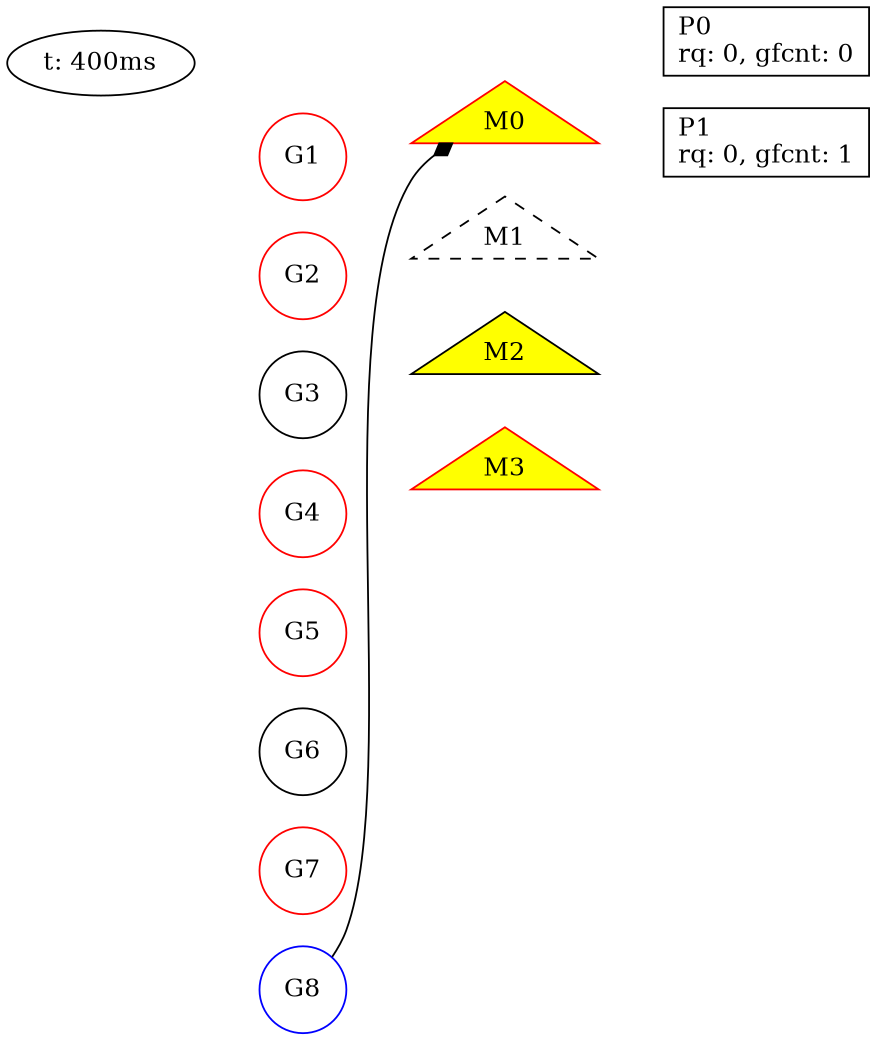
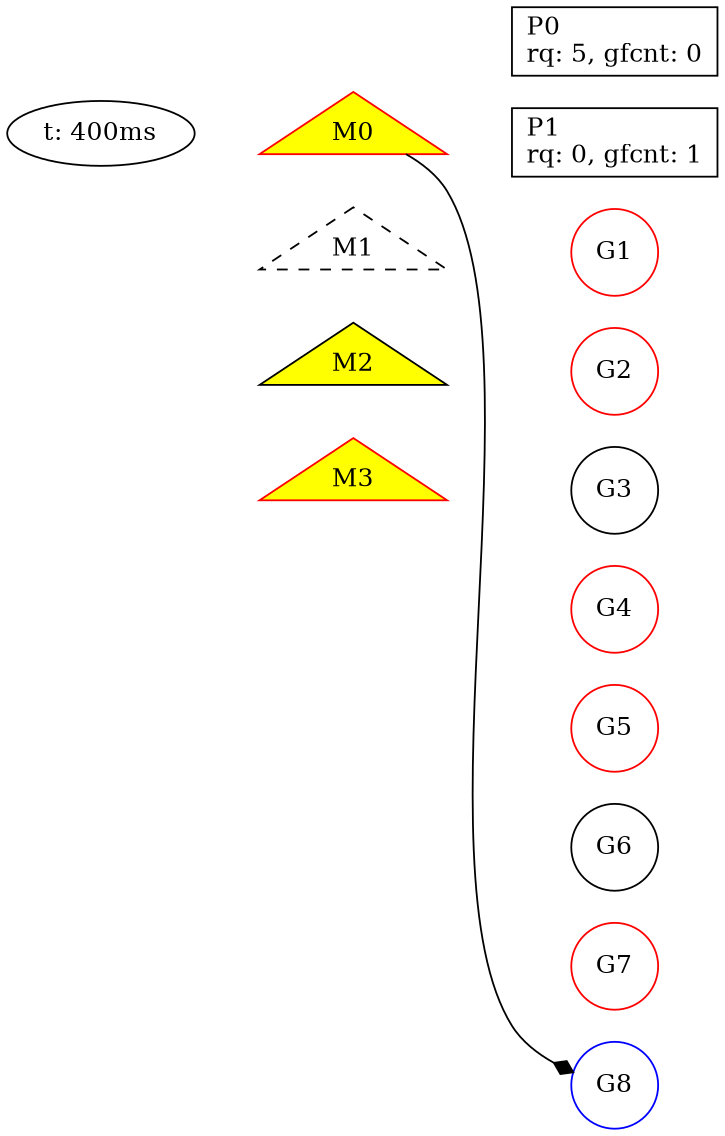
node "P0 rq: 0, gfcnt: 0": label "P0 rq: 0, gfcnt: 0" -> "P0 rq: 5, gfcnt: 0"
edge "G8" -> "M0": reversed
